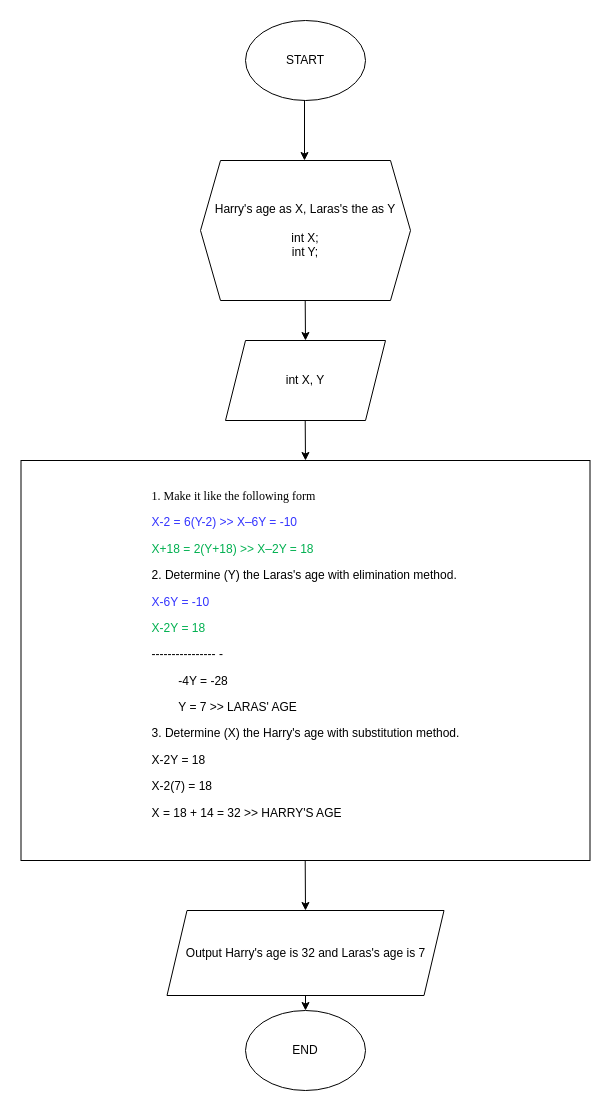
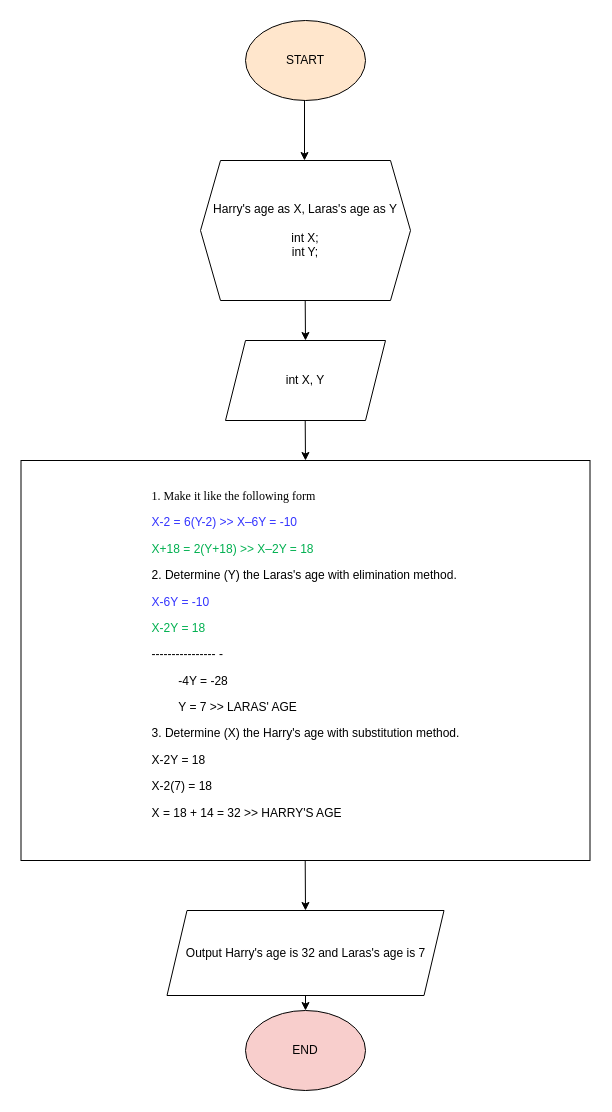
node "START": fillcolor #ffffff -> #ffe6cc
node "Harry's age as X, Laras's the as Y int X; int Y;": label "Harry's age as X, Laras's the as Y int X; int Y;" -> "Harry's age as X, Laras's age as Y int X; int Y;"
node "END": fillcolor #ffffff -> #f8cecc
